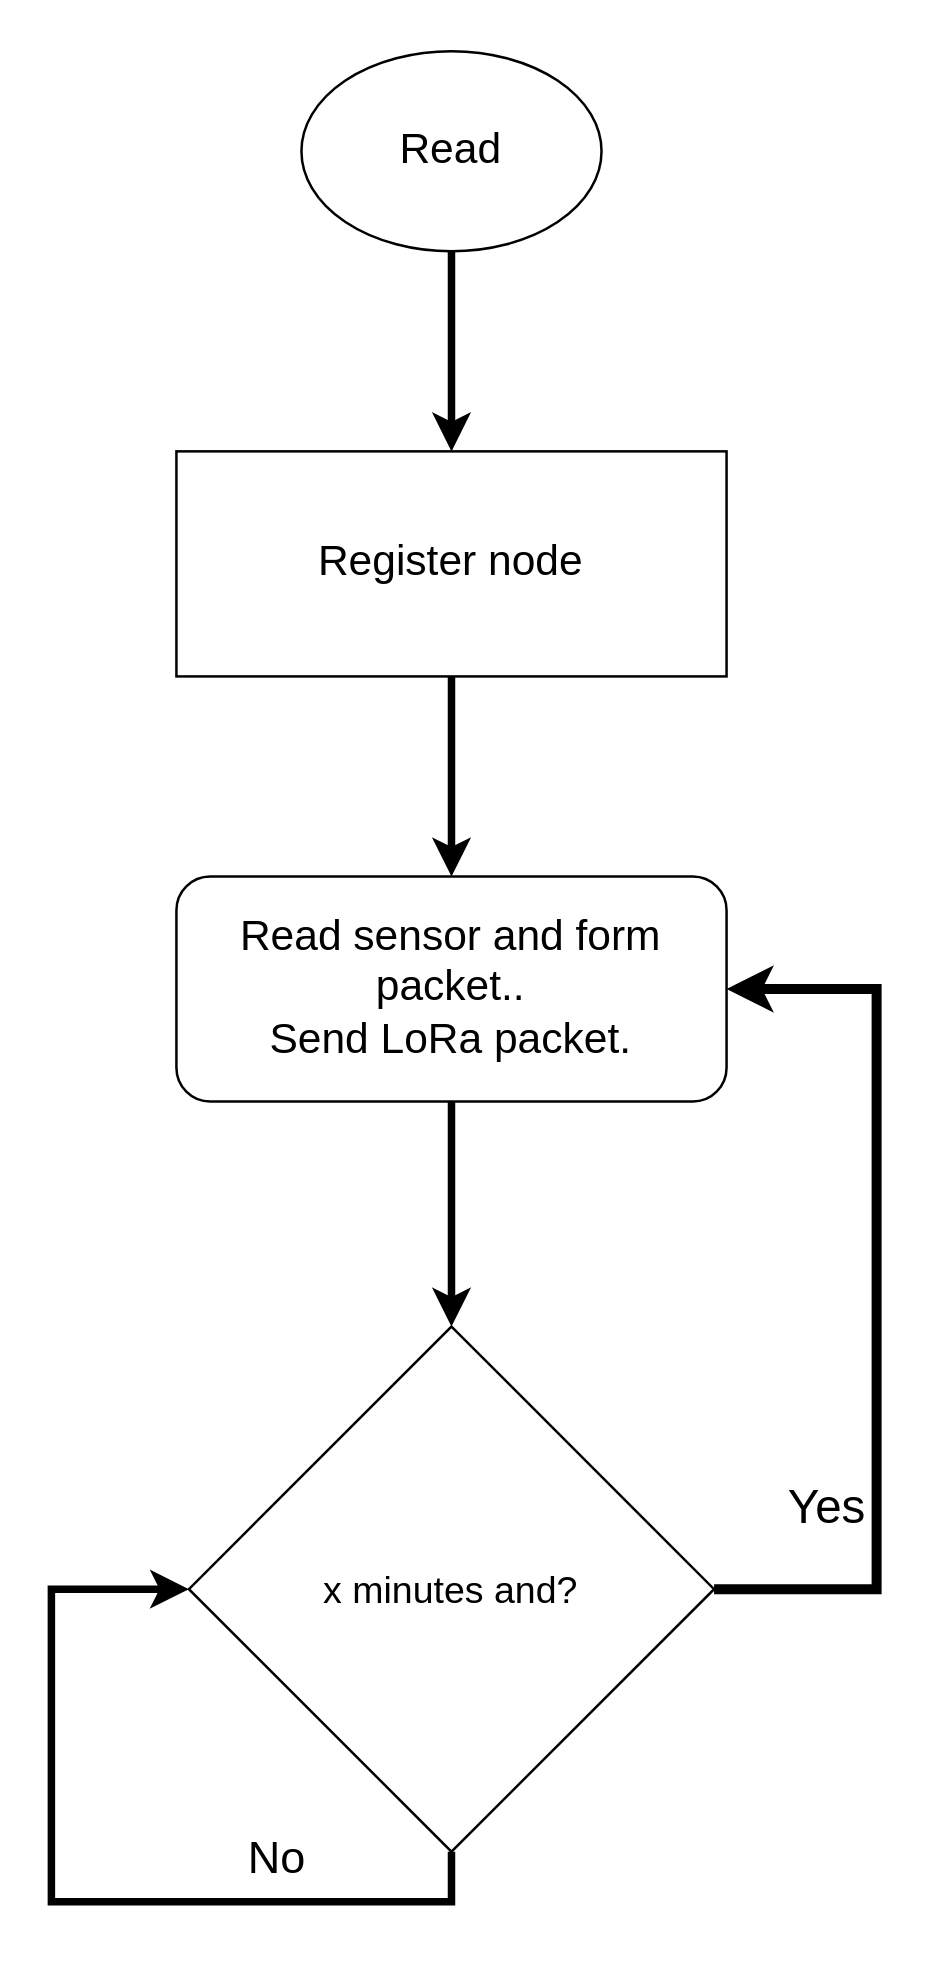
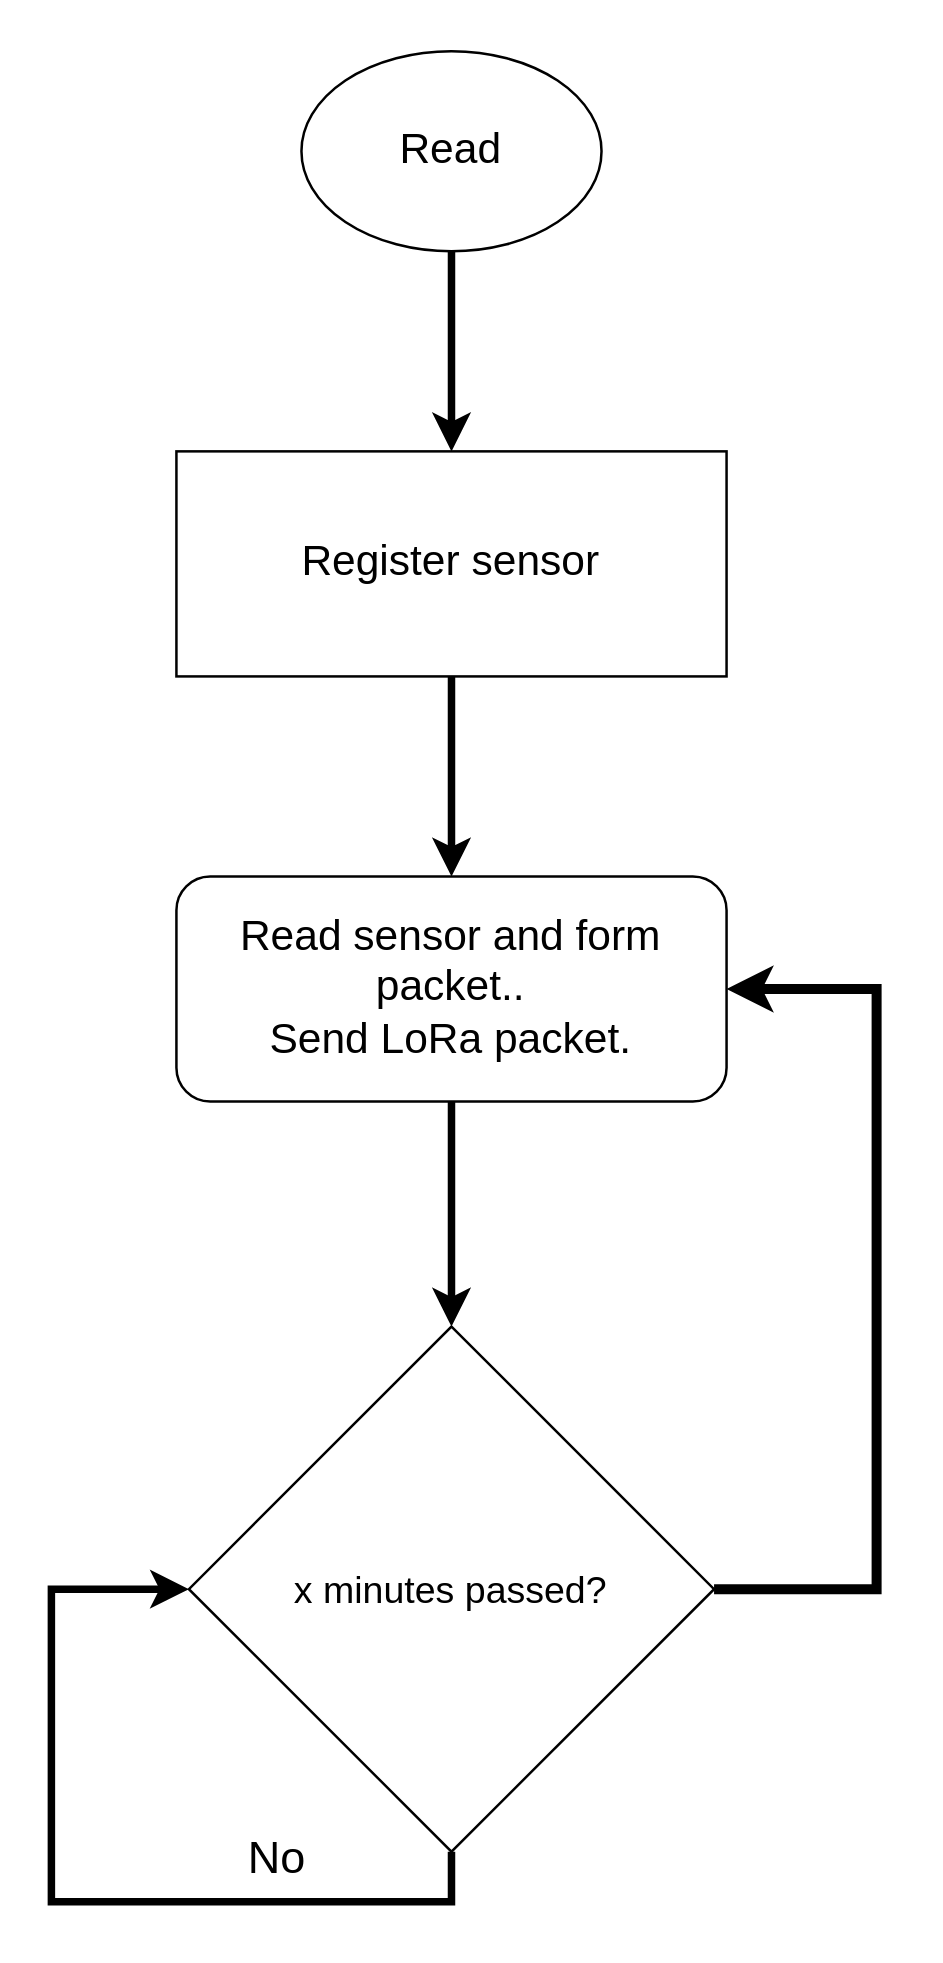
node "Register node": label "Register node" -> "Register sensor"
node "Yes": removed
node "x minutes and?": label "x minutes and?" -> "x minutes passed?"
